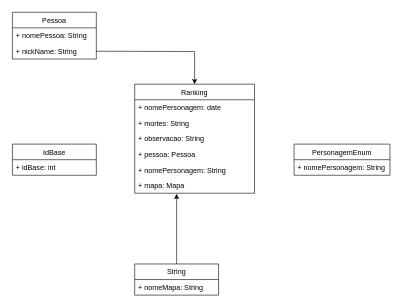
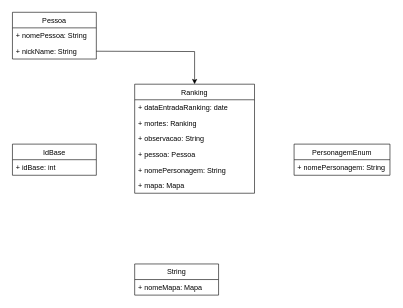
node "+ nomePersonagem: date": label "+ nomePersonagem: date" -> "+ dataEntradaRanking: date"
node "+ mortes: String": label "+ mortes: String" -> "+ mortes: Ranking"
edge "String" -> "+ mapa: Mapa": removed
node "+ nomeMapa: String": label "+ nomeMapa: String" -> "+ nomeMapa: Mapa"
